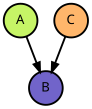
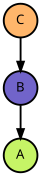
edge "A" -> "B": reversed
